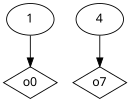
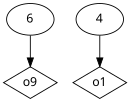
node "1": label "1" -> "6"
node "o0": label "o0" -> "o9"
node "o7": label "o7" -> "o1"
